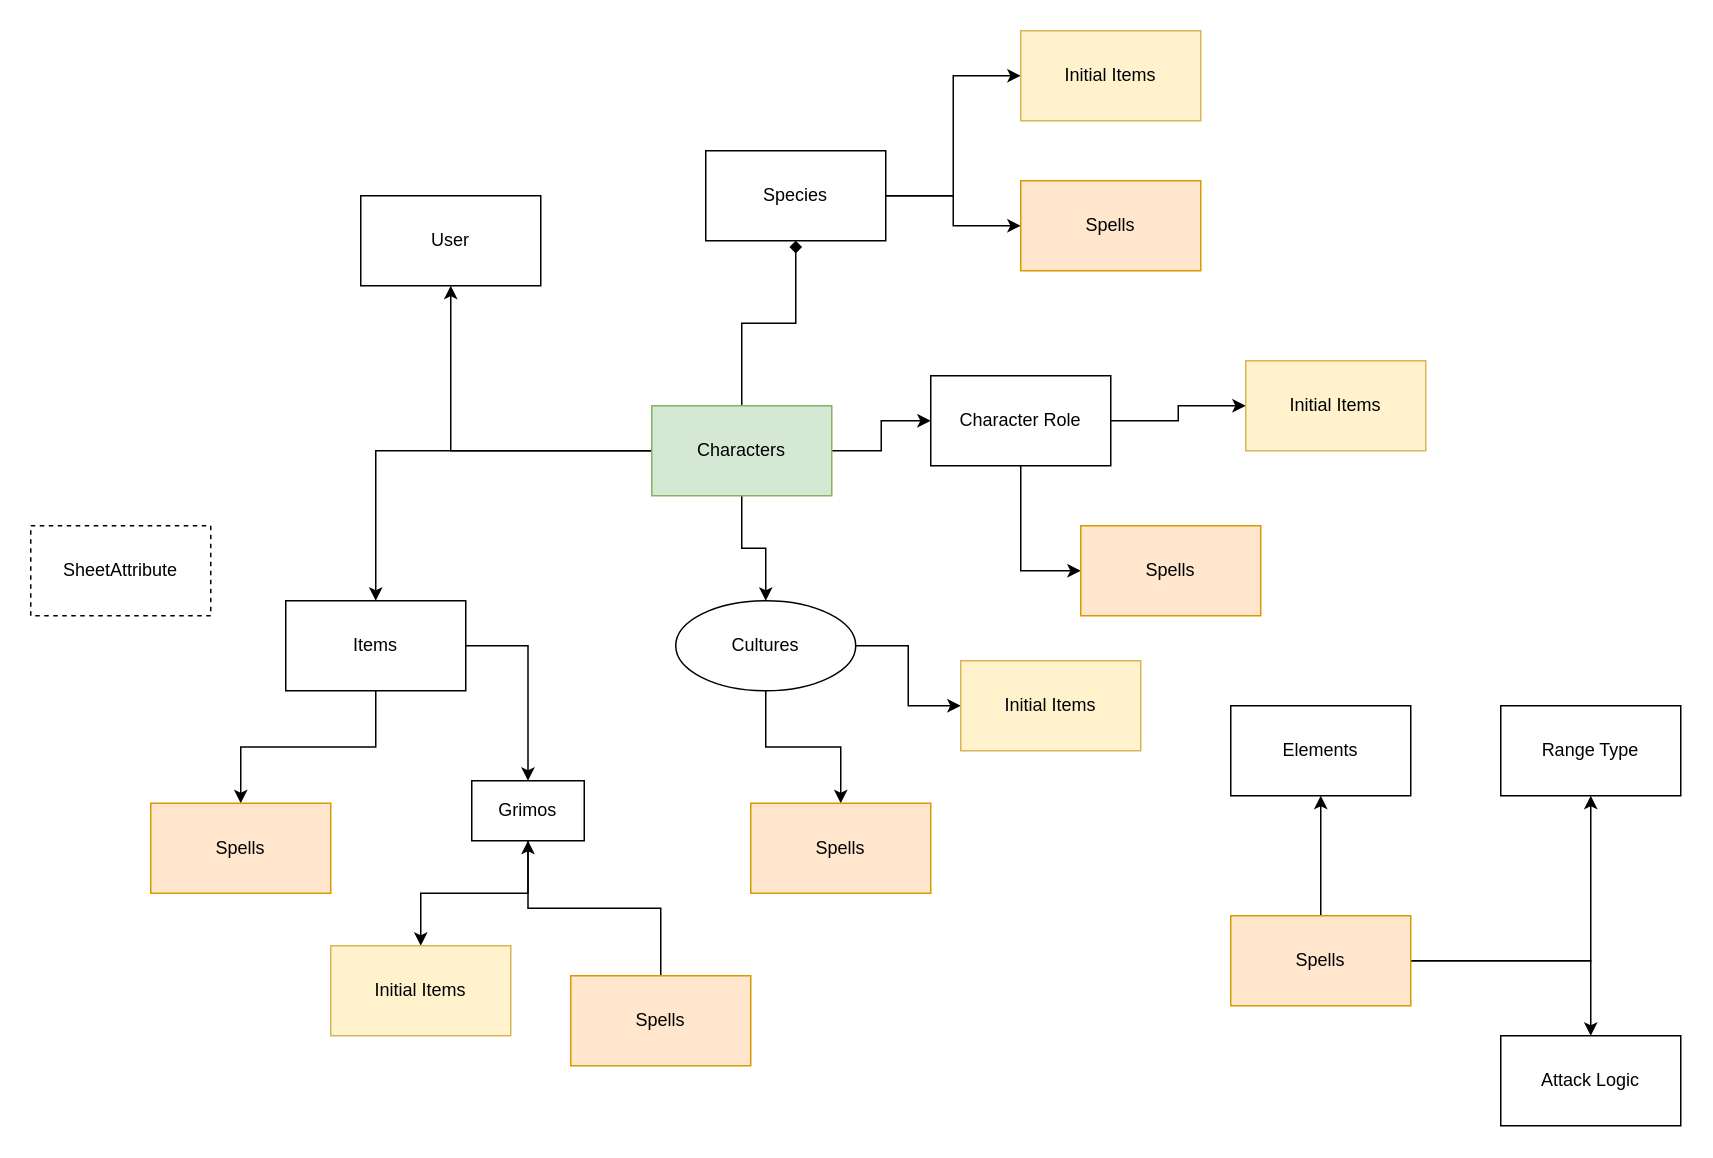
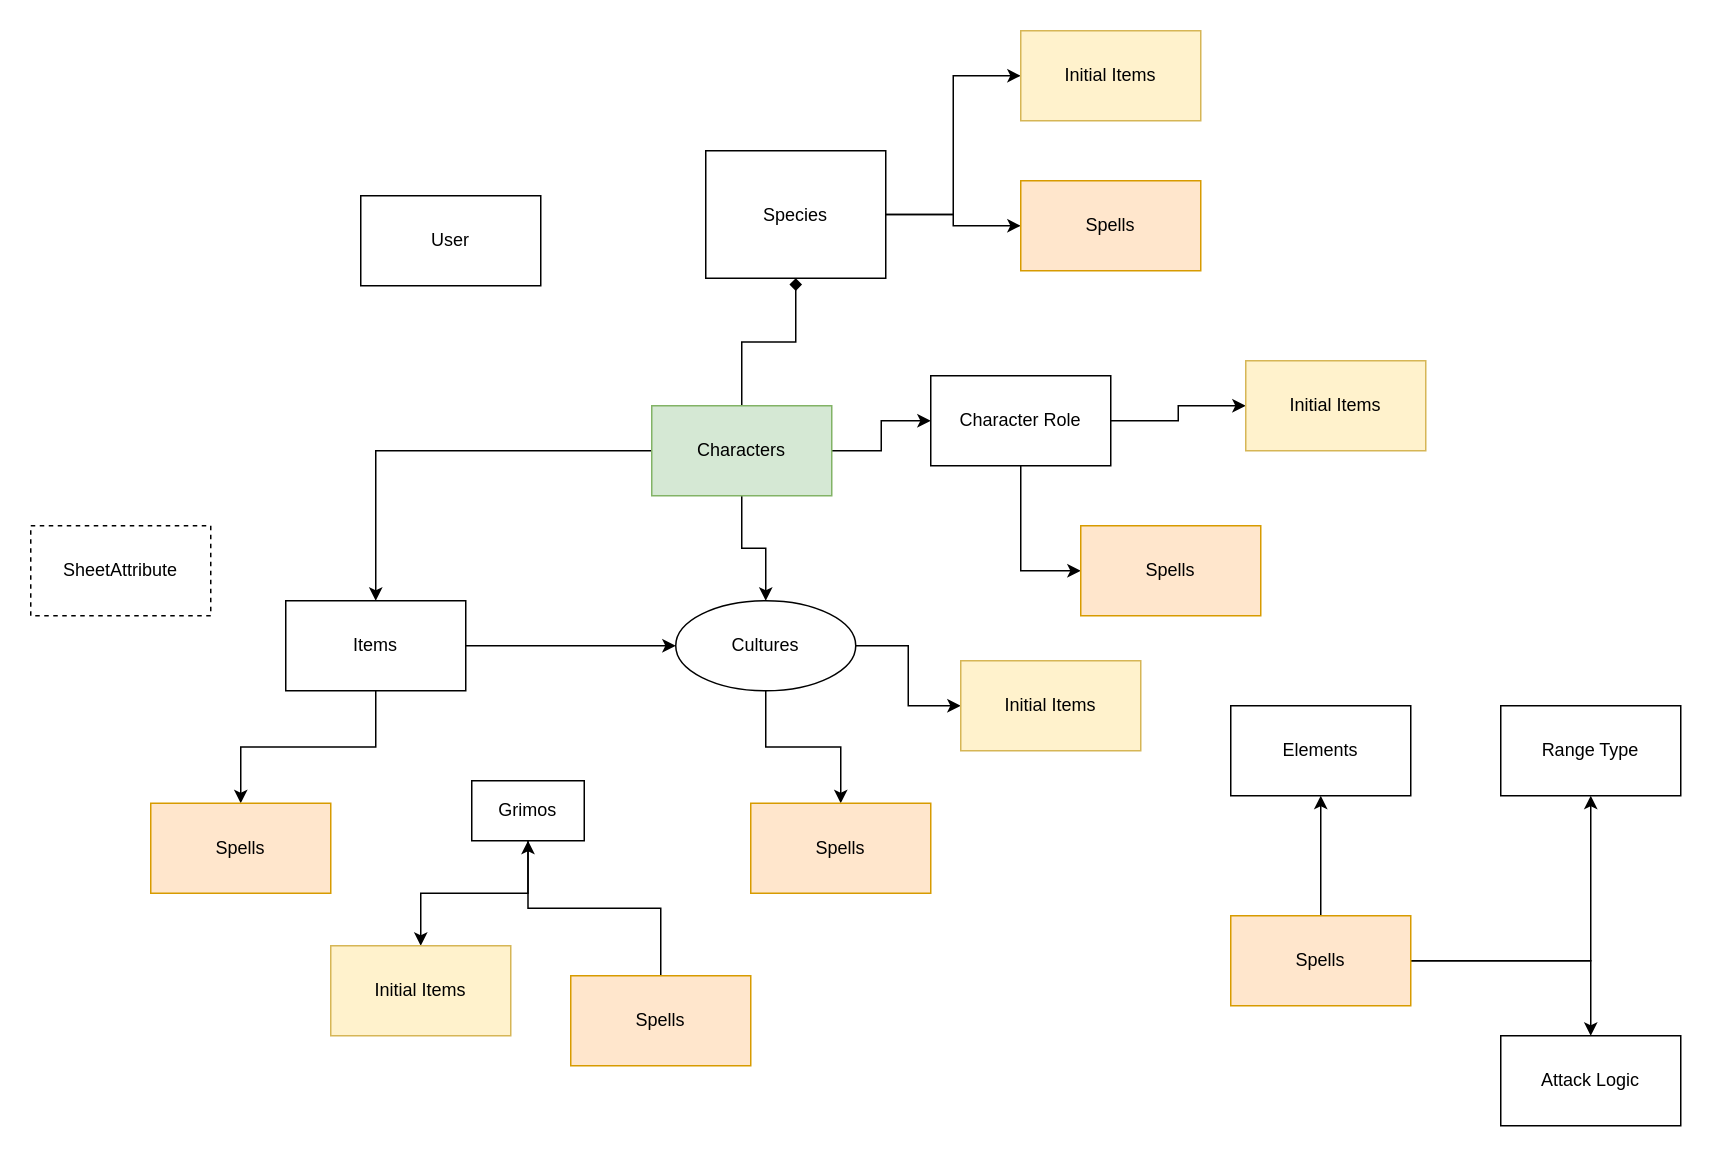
node "Species": size 180x90 -> 180x128
edge "Characters" -> "User": removed
edge "Items" -> "Grimos": now "Items" -> "Cultures"
